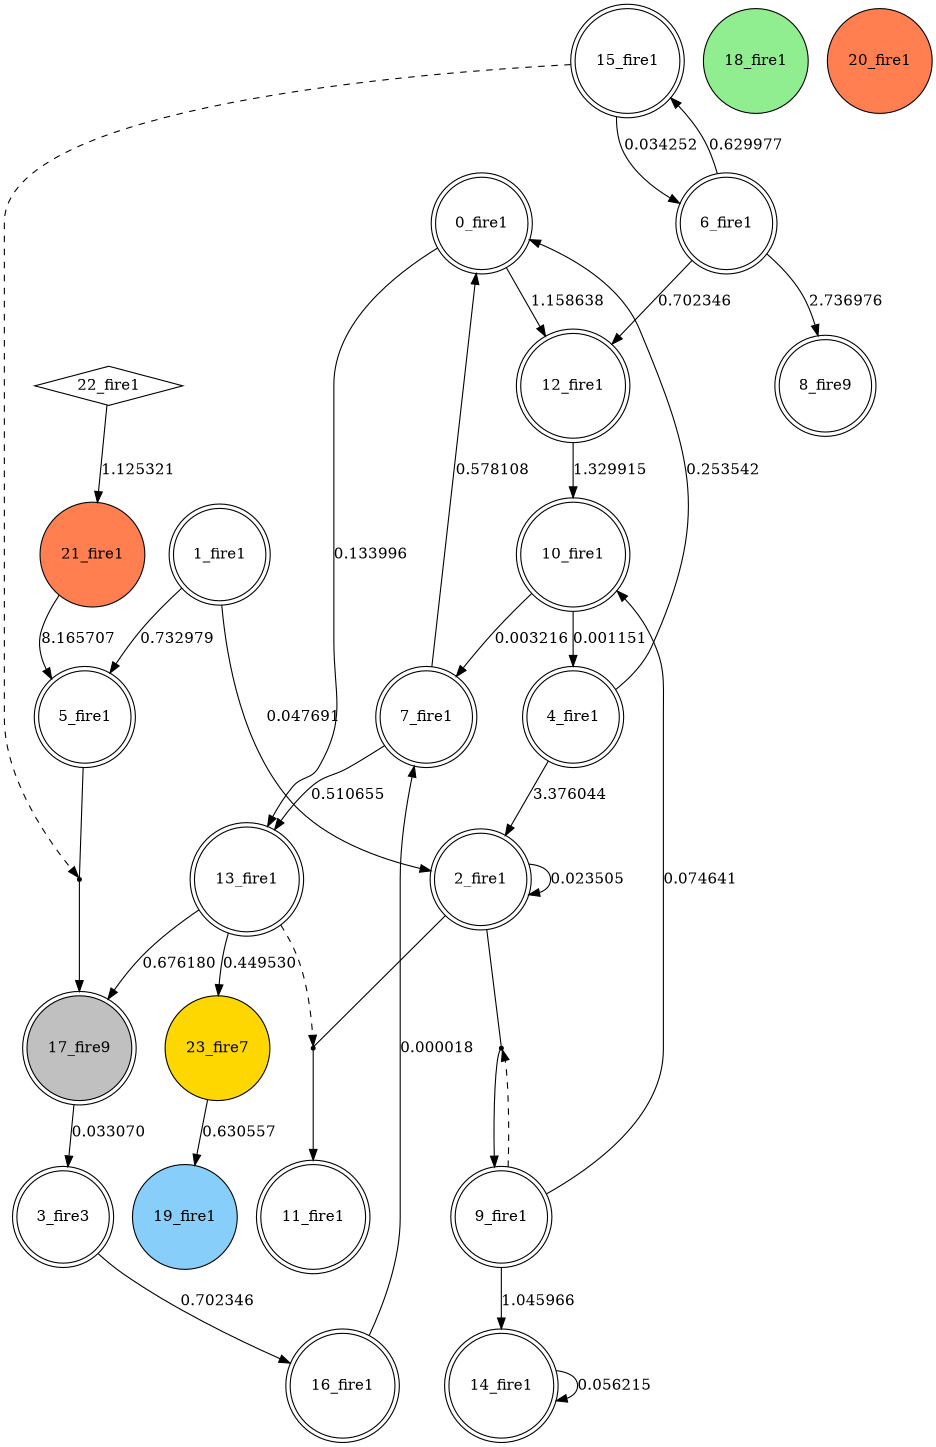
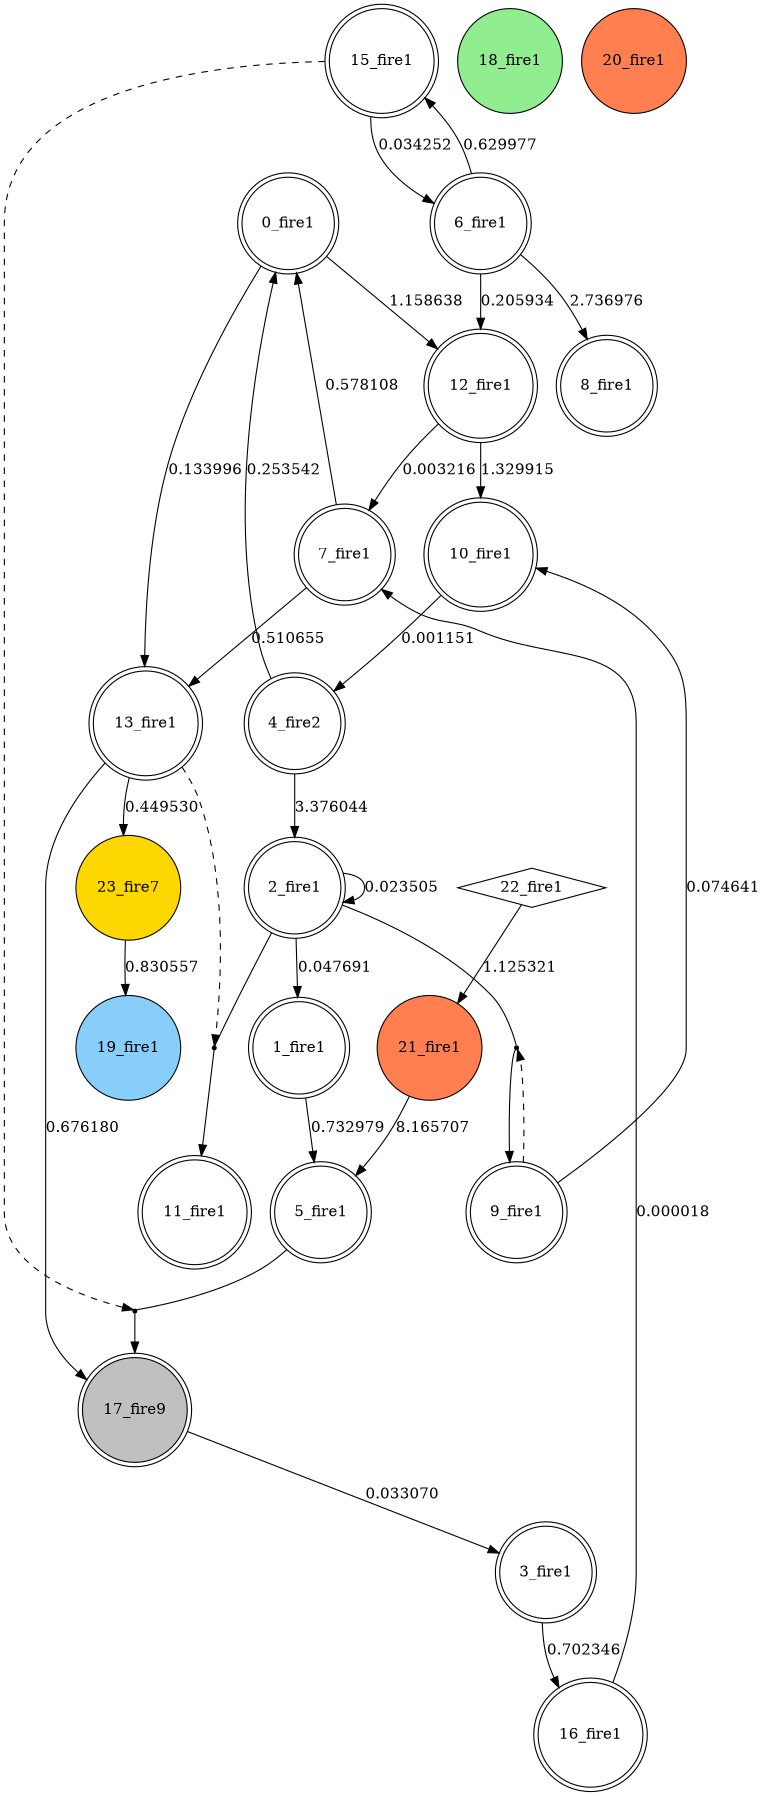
edge "6_fire1" -> "12_fire1": label "0.702346" -> "0.205934"
node "8_fire9": label "8_fire9" -> "8_fire1"
edge "10_fire1" -> "7_fire1": now "12_fire1" -> "7_fire1"
node "4_fire1": label "4_fire1" -> "4_fire2"
edge "1_fire1" -> "2_fire1": reversed
edge "23_fire7" -> "19_fire1": label "0.630557" -> "0.830557"
node "3_fire3": label "3_fire3" -> "3_fire1"
node "14_fire1": removed
